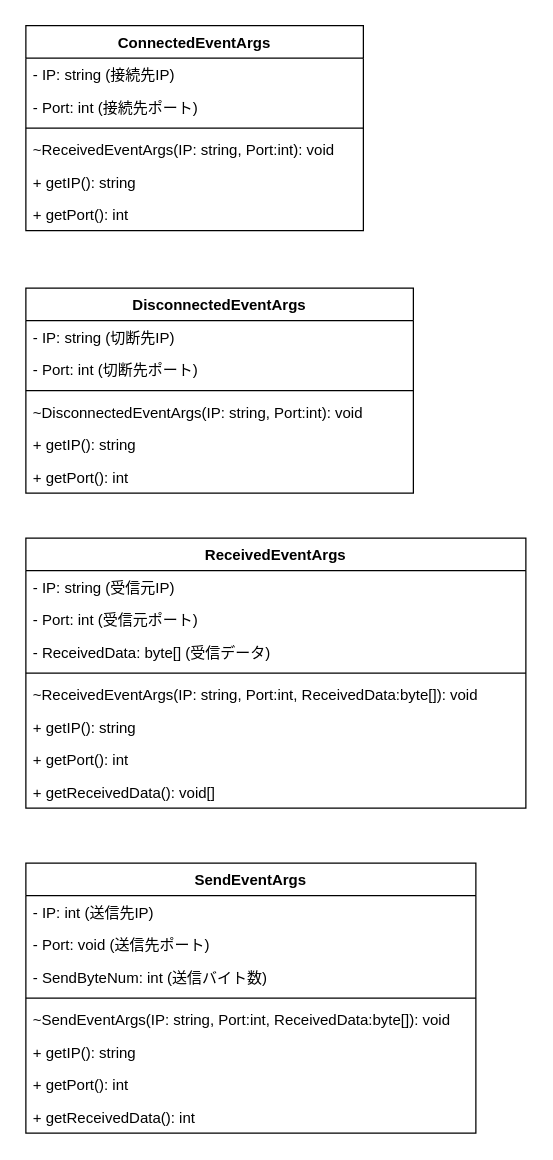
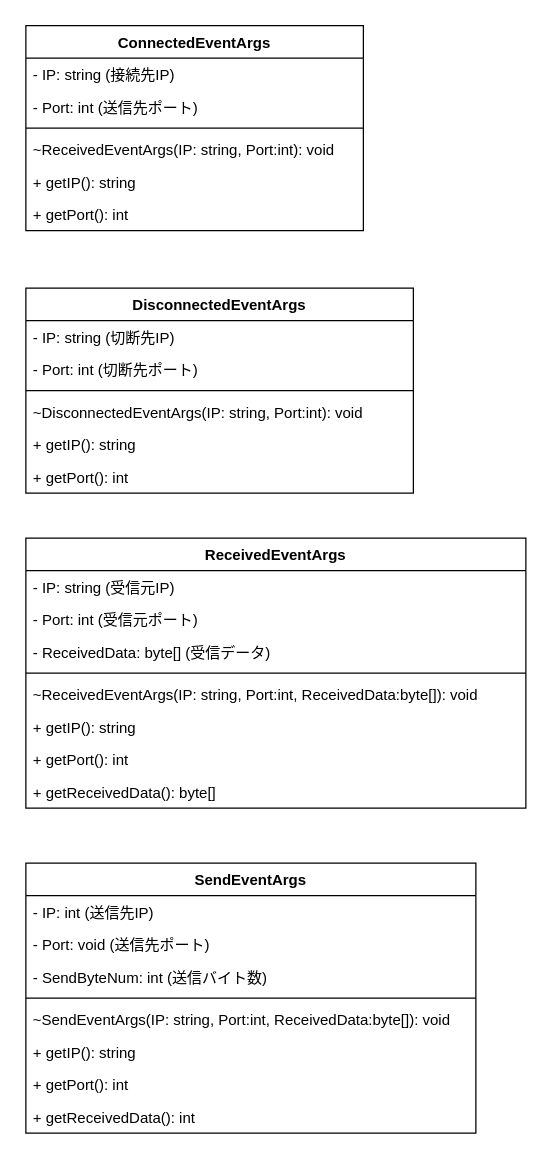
node "- Port: int (接続先ポート)": label "- Port: int (接続先ポート)" -> "- Port: int (送信先ポート)"
node "+ getReceivedData(): void[]": label "+ getReceivedData(): void[]" -> "+ getReceivedData(): byte[]"
